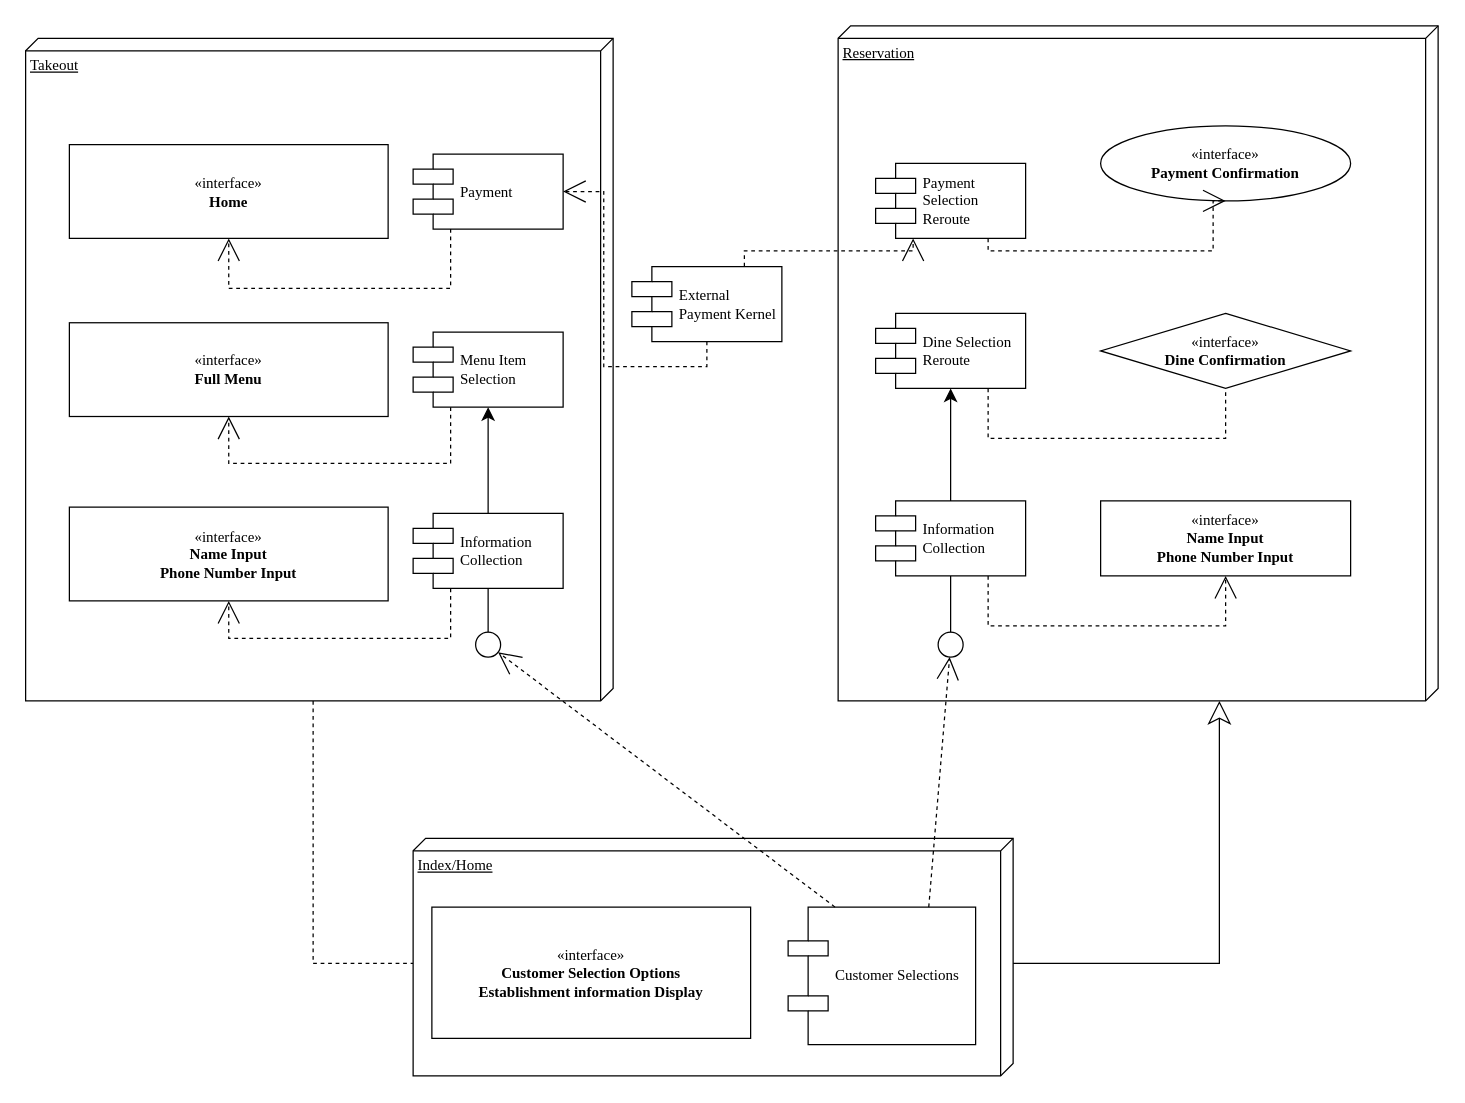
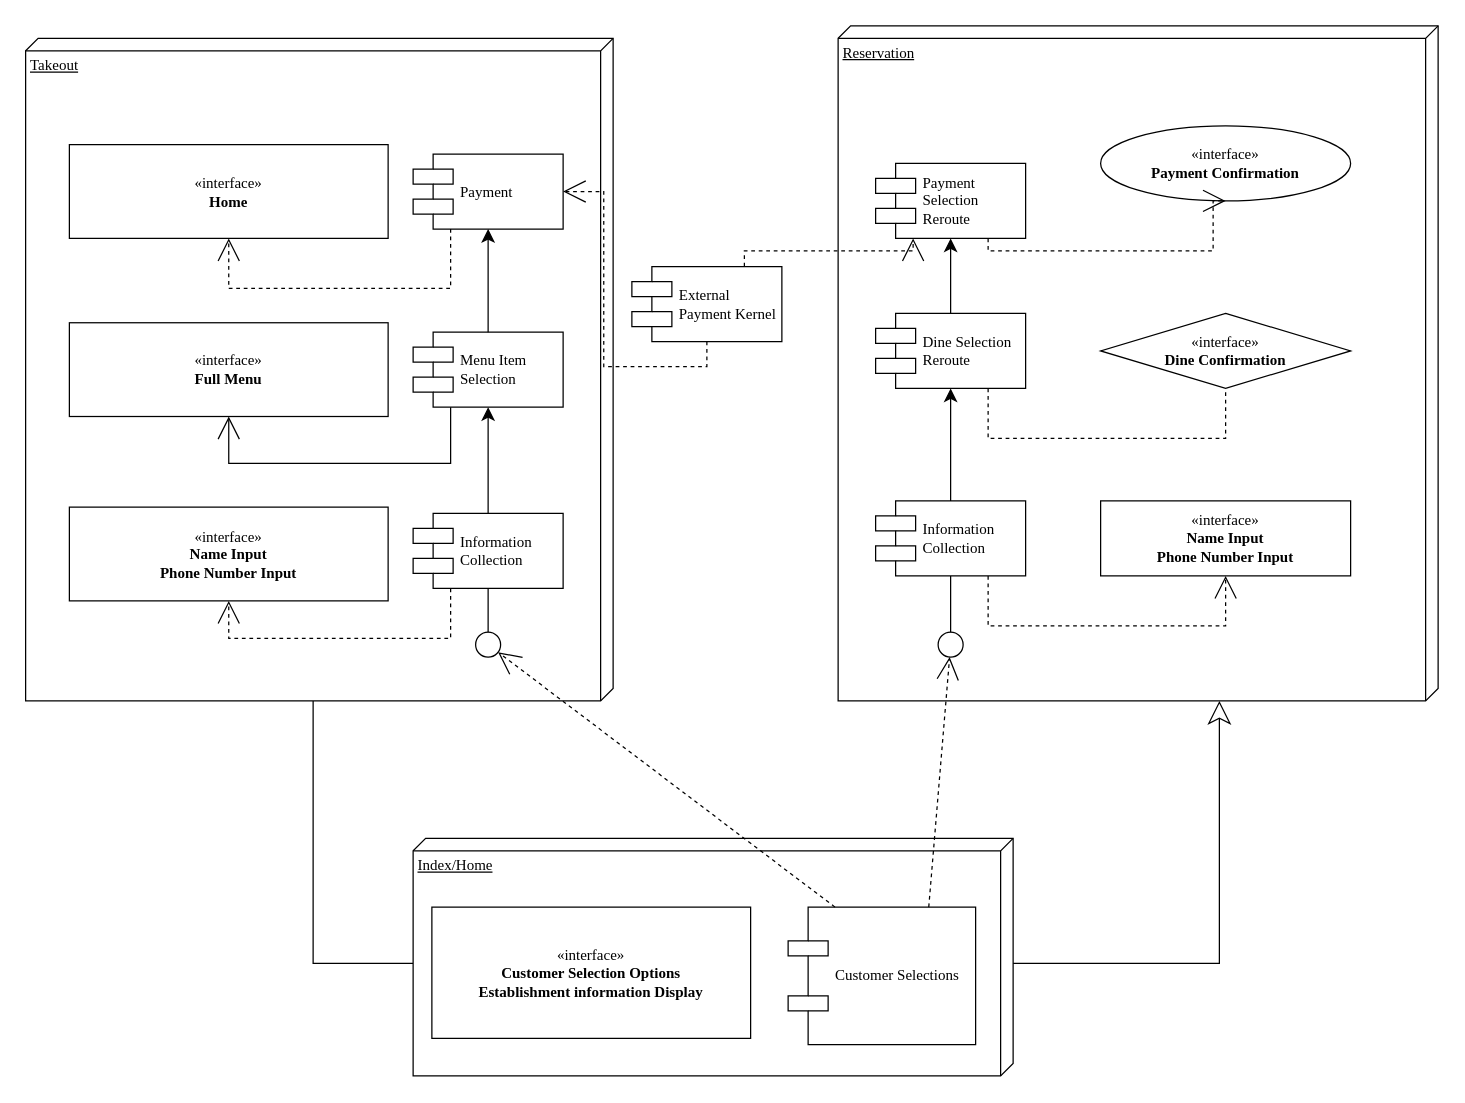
edge "Dine Selection Reroute" -> "Payment Selection Reroute": added
edge "Menu Item Selection" -> "Payment": added
edge "Menu Item Selection" -> "«interface» Full Menu": style dashed -> solid
edge "Takeout" -- "Index/Home": style dashed -> solid
